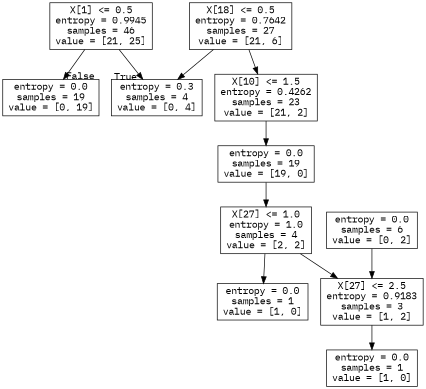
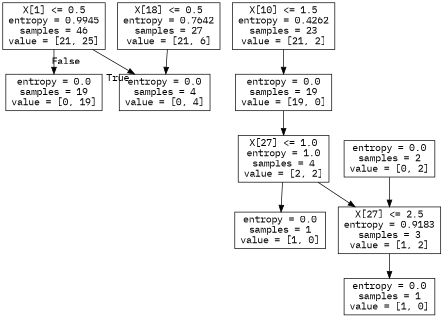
edge "X[18] <= 0.5 entropy = 0.7642 samples = 27 value = [21, 6]" -> "X[10] <= 1.5 entropy = 0.4262 samples = 23 value = [21, 2]": removed
node "entropy = 0.3 samples = 4 value = [0, 4]": label "entropy = 0.3 samples = 4 value = [0, 4]" -> "entropy = 0.0 samples = 4 value = [0, 4]"
node "entropy = 0.0 samples = 6 value = [0, 2]": label "entropy = 0.0 samples = 6 value = [0, 2]" -> "entropy = 0.0 samples = 2 value = [0, 2]"
